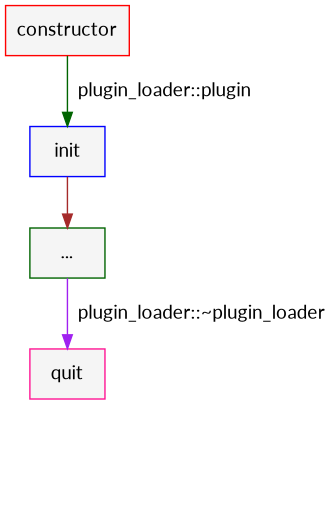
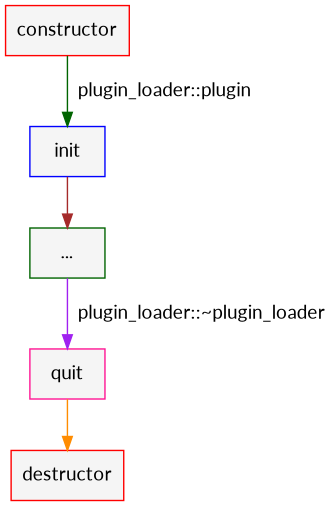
node "destructor": added
